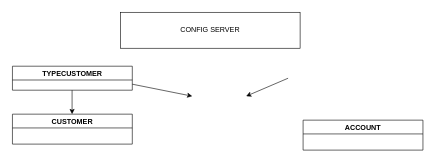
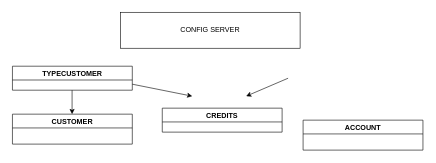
node "CREDITS": added
